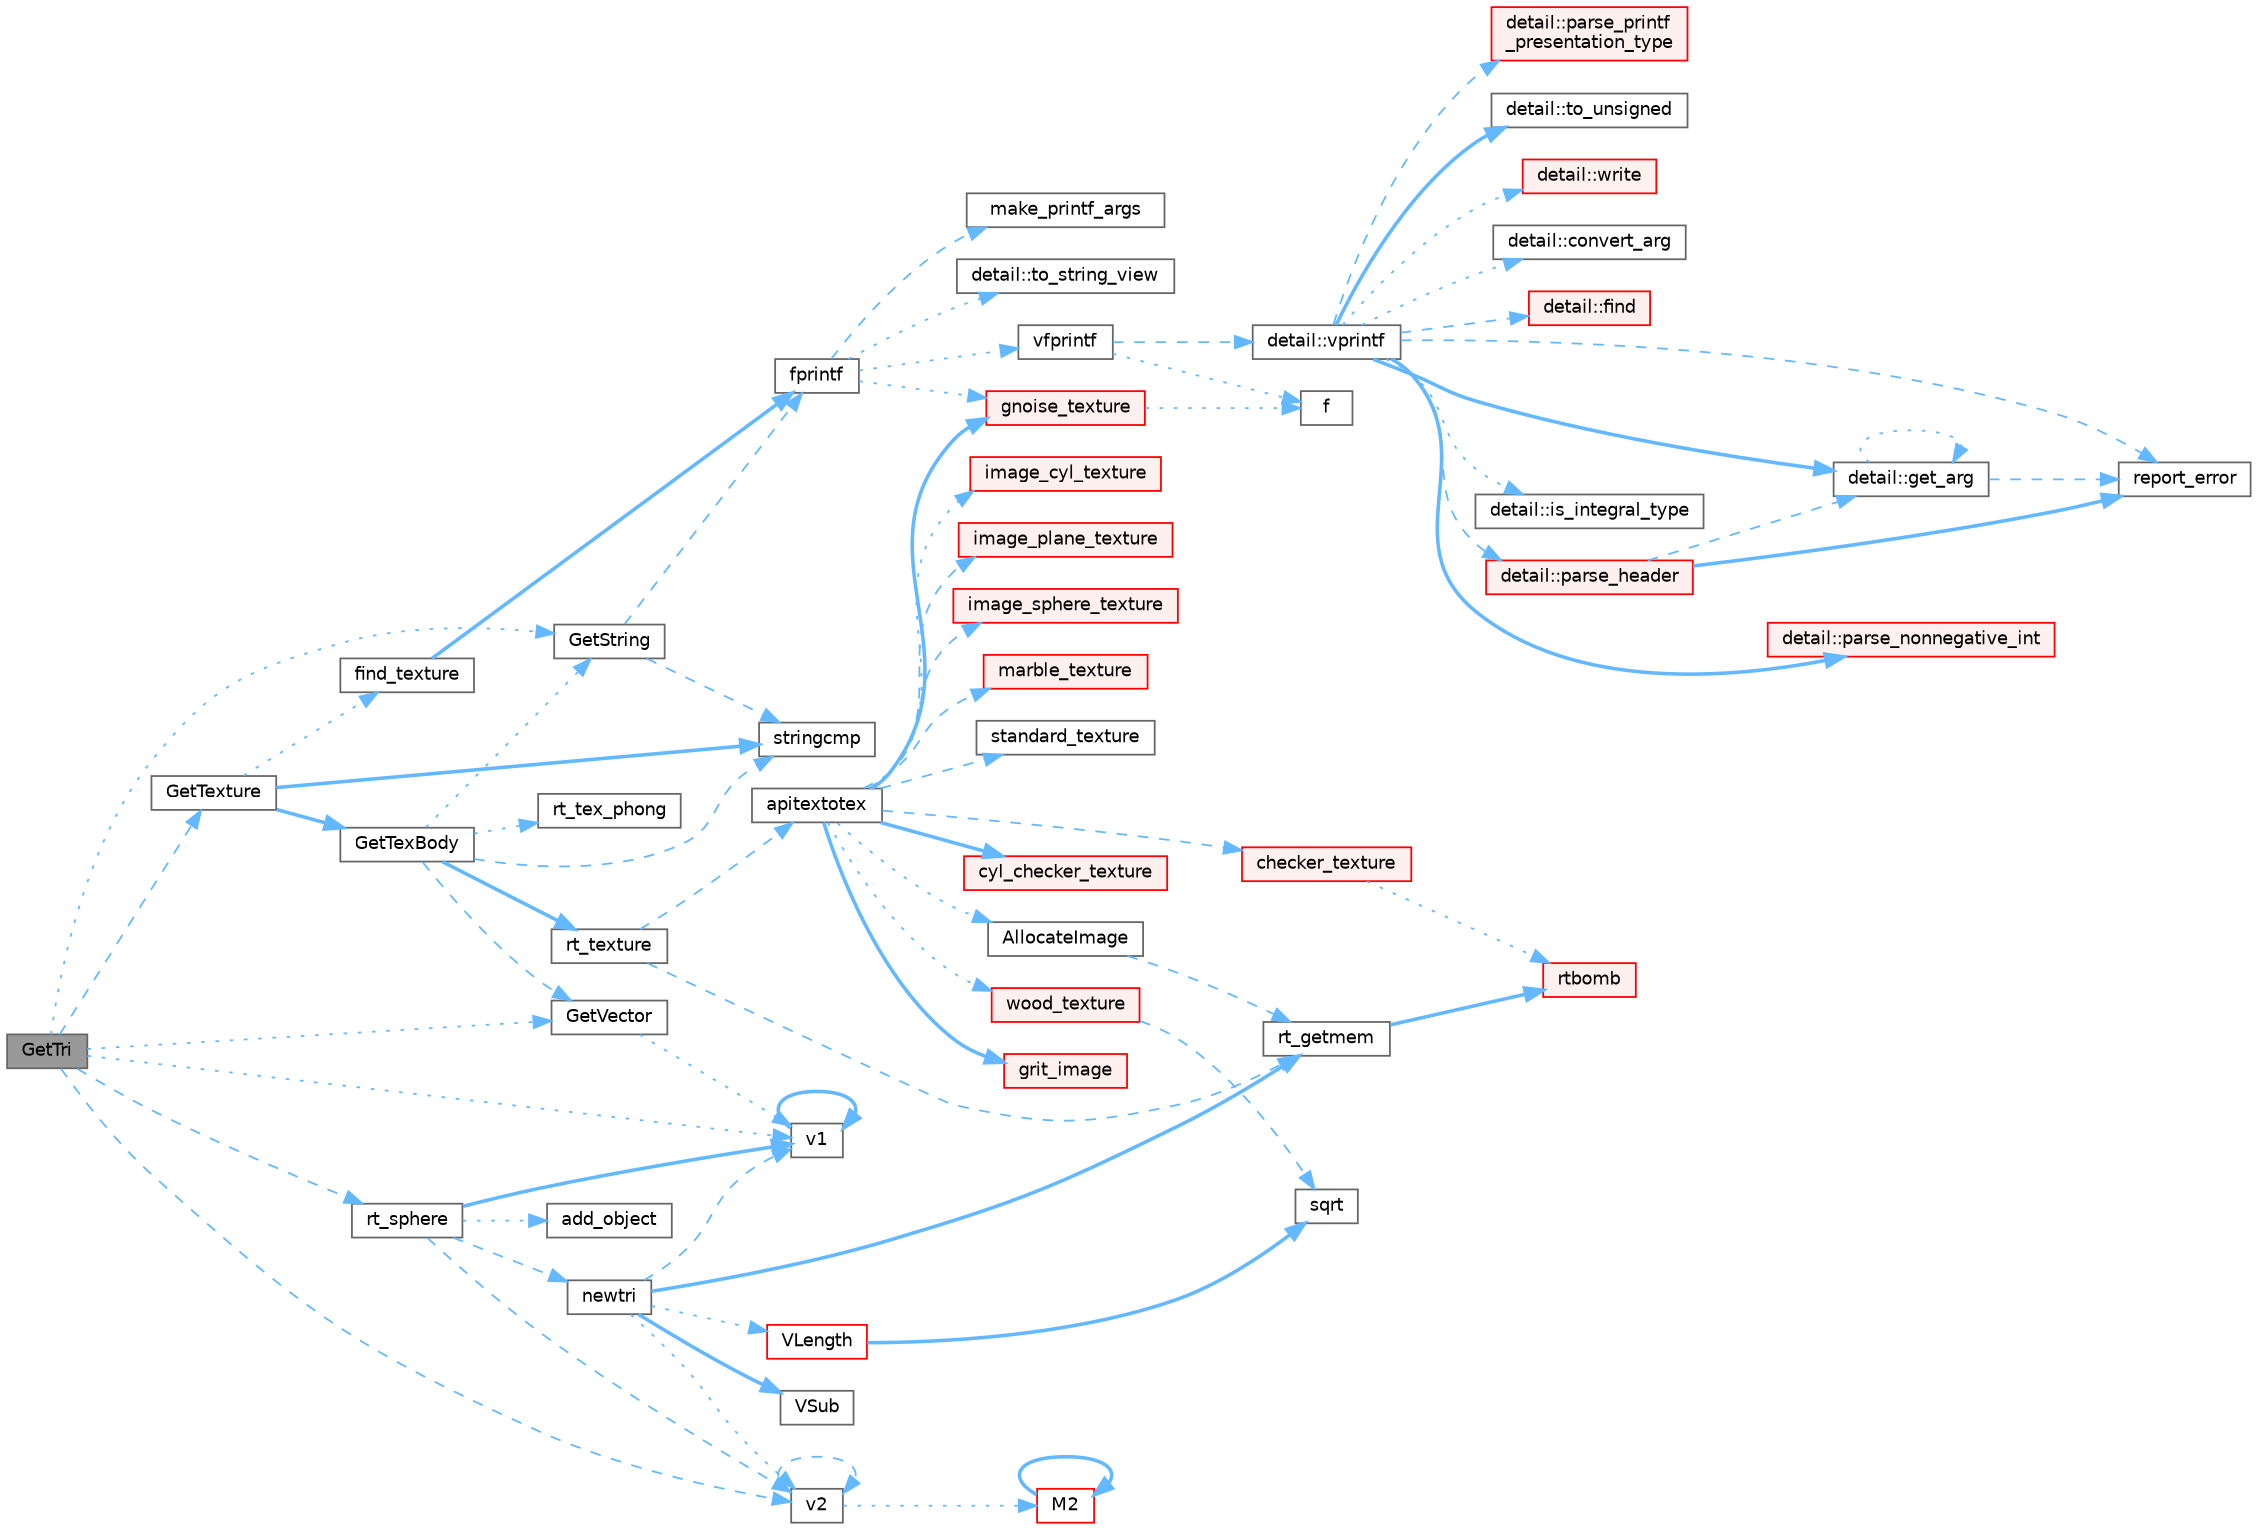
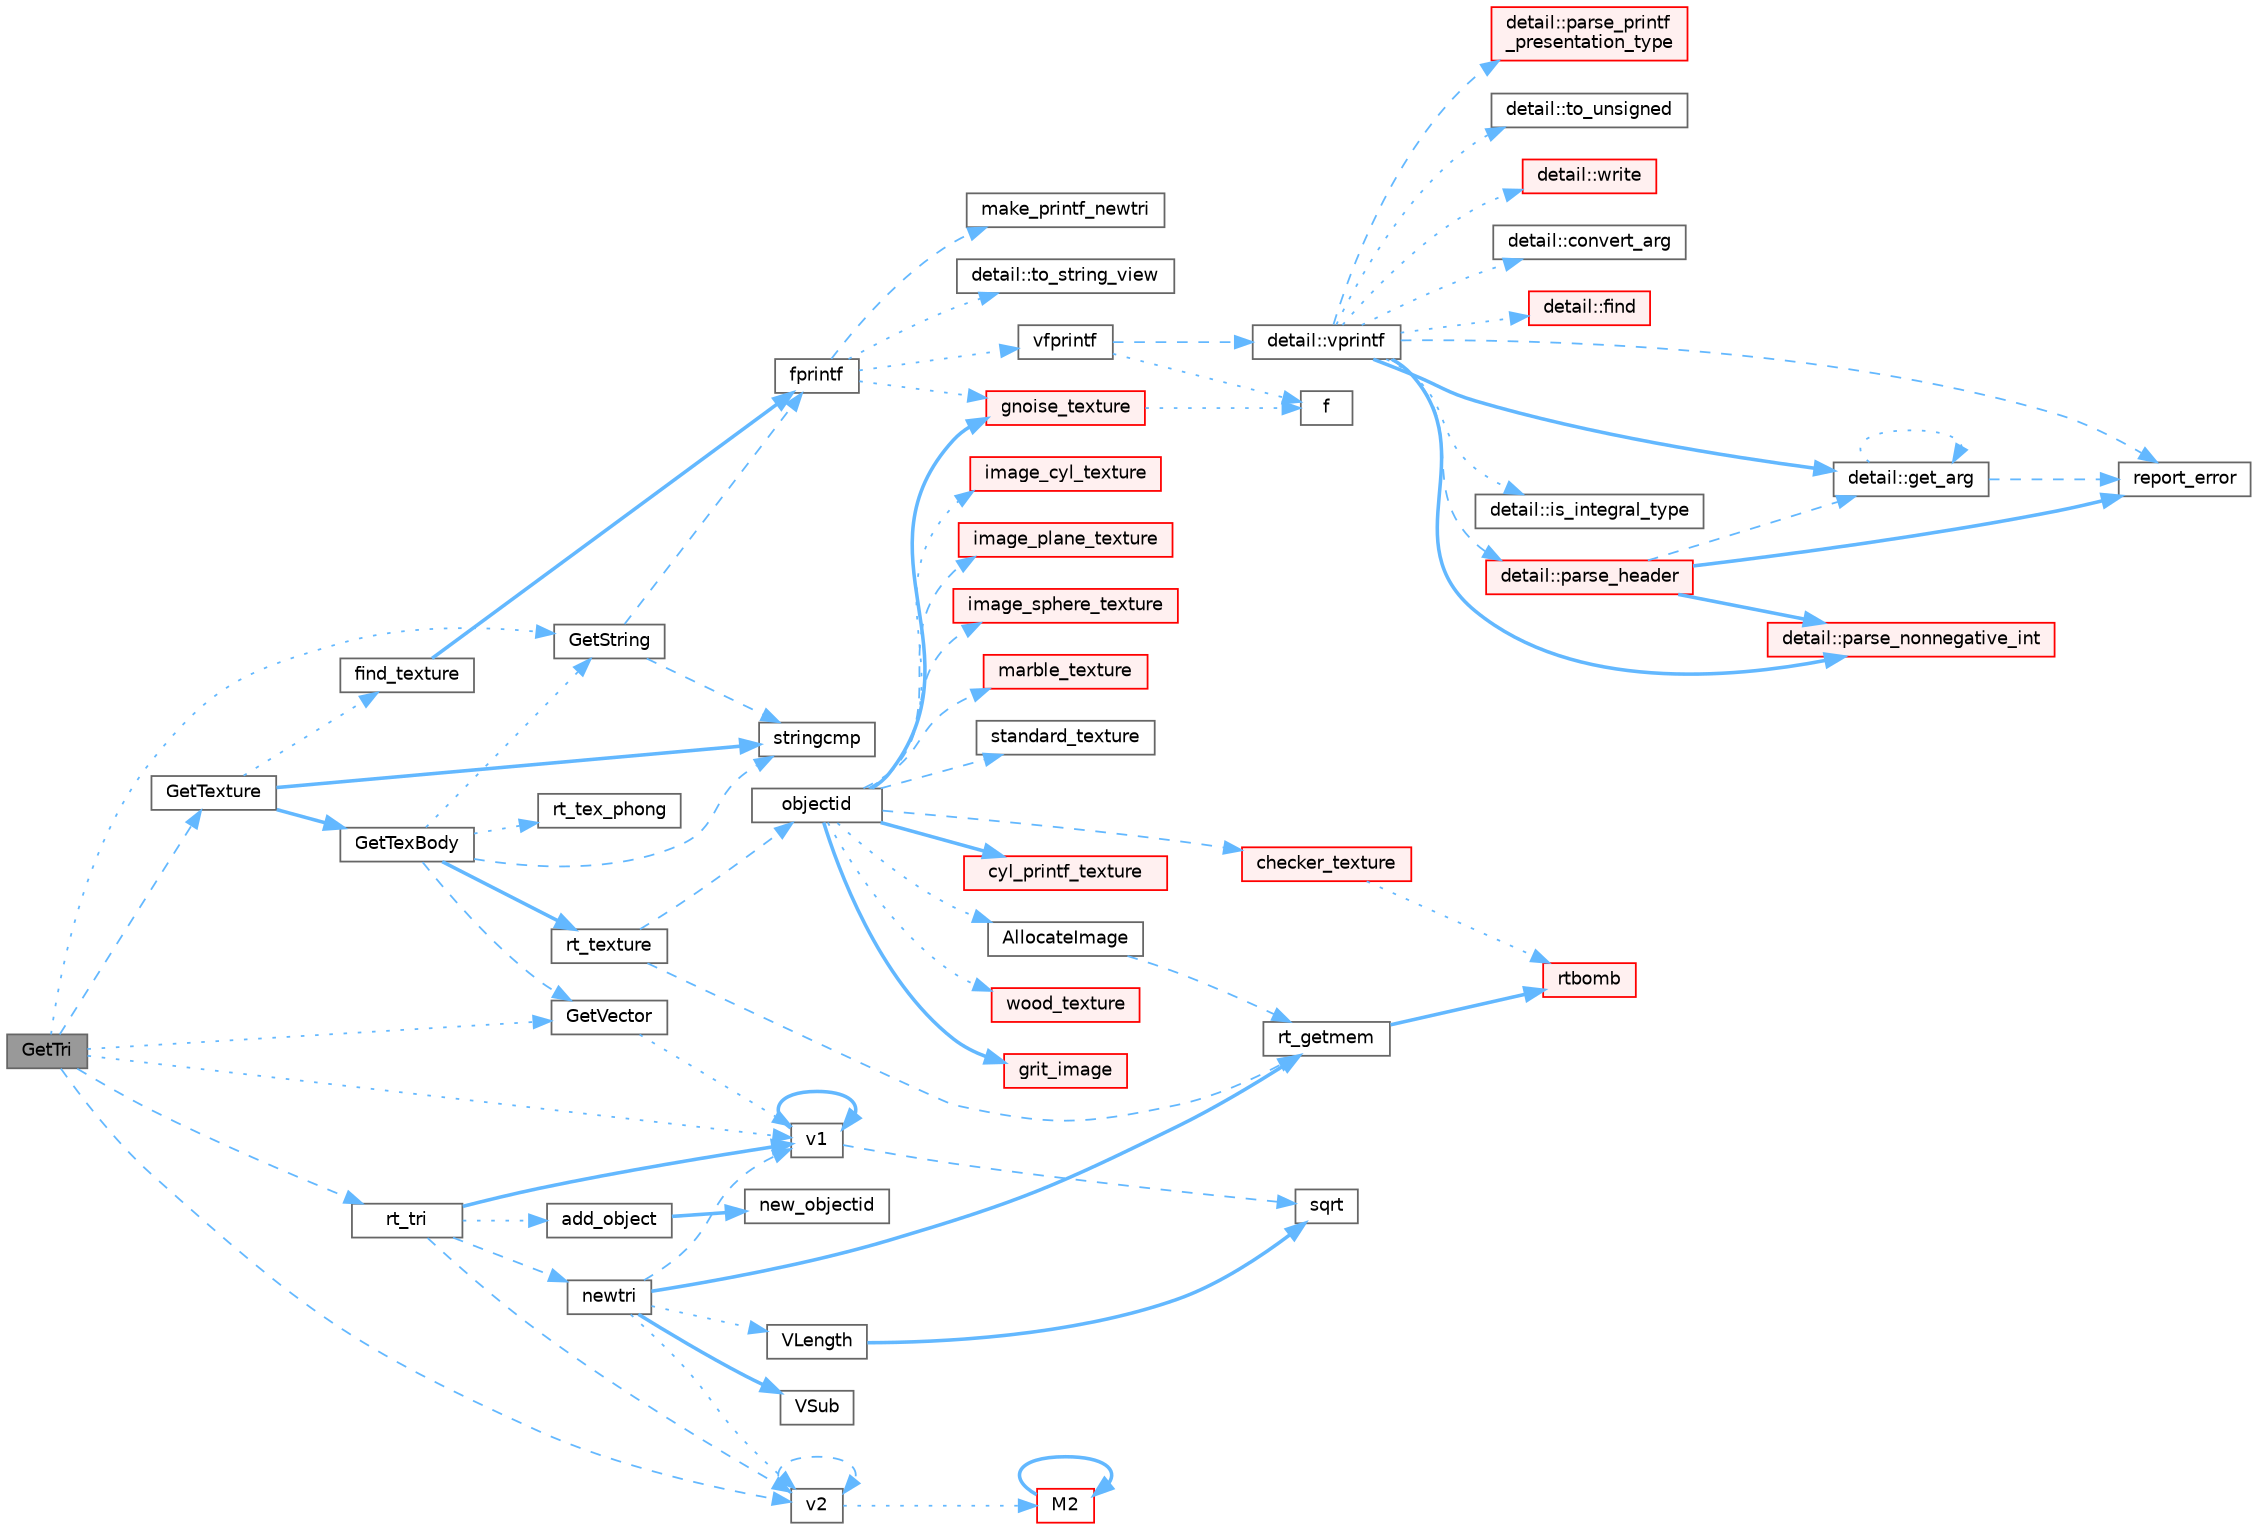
node "make_printf_args": label "make_printf_args" -> "make_printf_newtri"
edge "detail::vprintf" -> "detail::to_unsigned": style bold -> dotted
edge "detail::vprintf" -> "detail::find": style dashed -> dotted
edge "detail::parse_header" -> "detail::parse_nonnegative_int": added
node "apitextotex": label "apitextotex" -> "objectid"
node "cyl_checker_texture": label "cyl_checker_texture" -> "cyl_printf_texture"
edge "wood_texture" -> "sqrt": now "v1" -> "sqrt"
node "new_objectid": added
node "rt_sphere": label "rt_sphere" -> "rt_tri"
node "VLength": color red -> grey40
